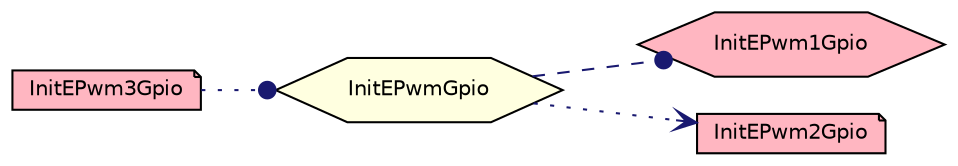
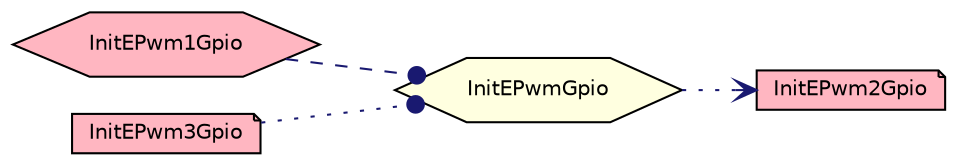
edge "InitEPwmGpio" -> "InitEPwm1Gpio": reversed
